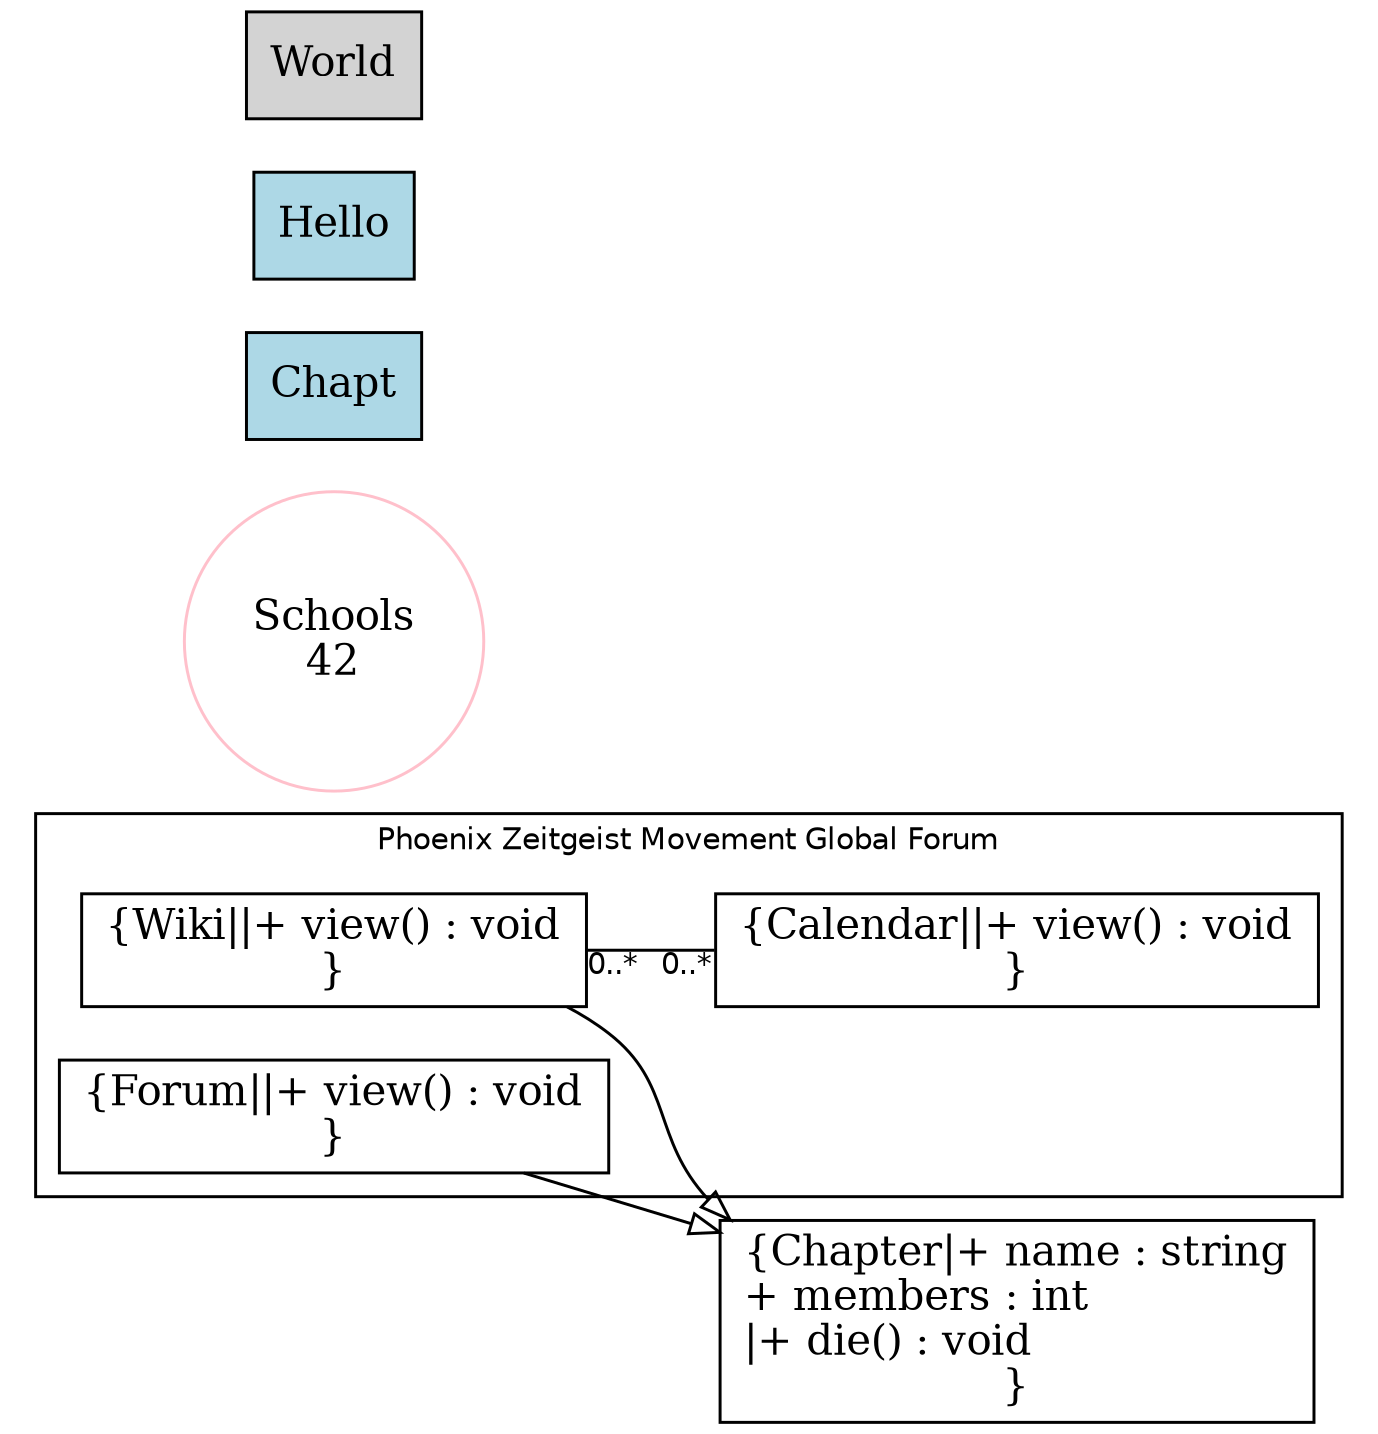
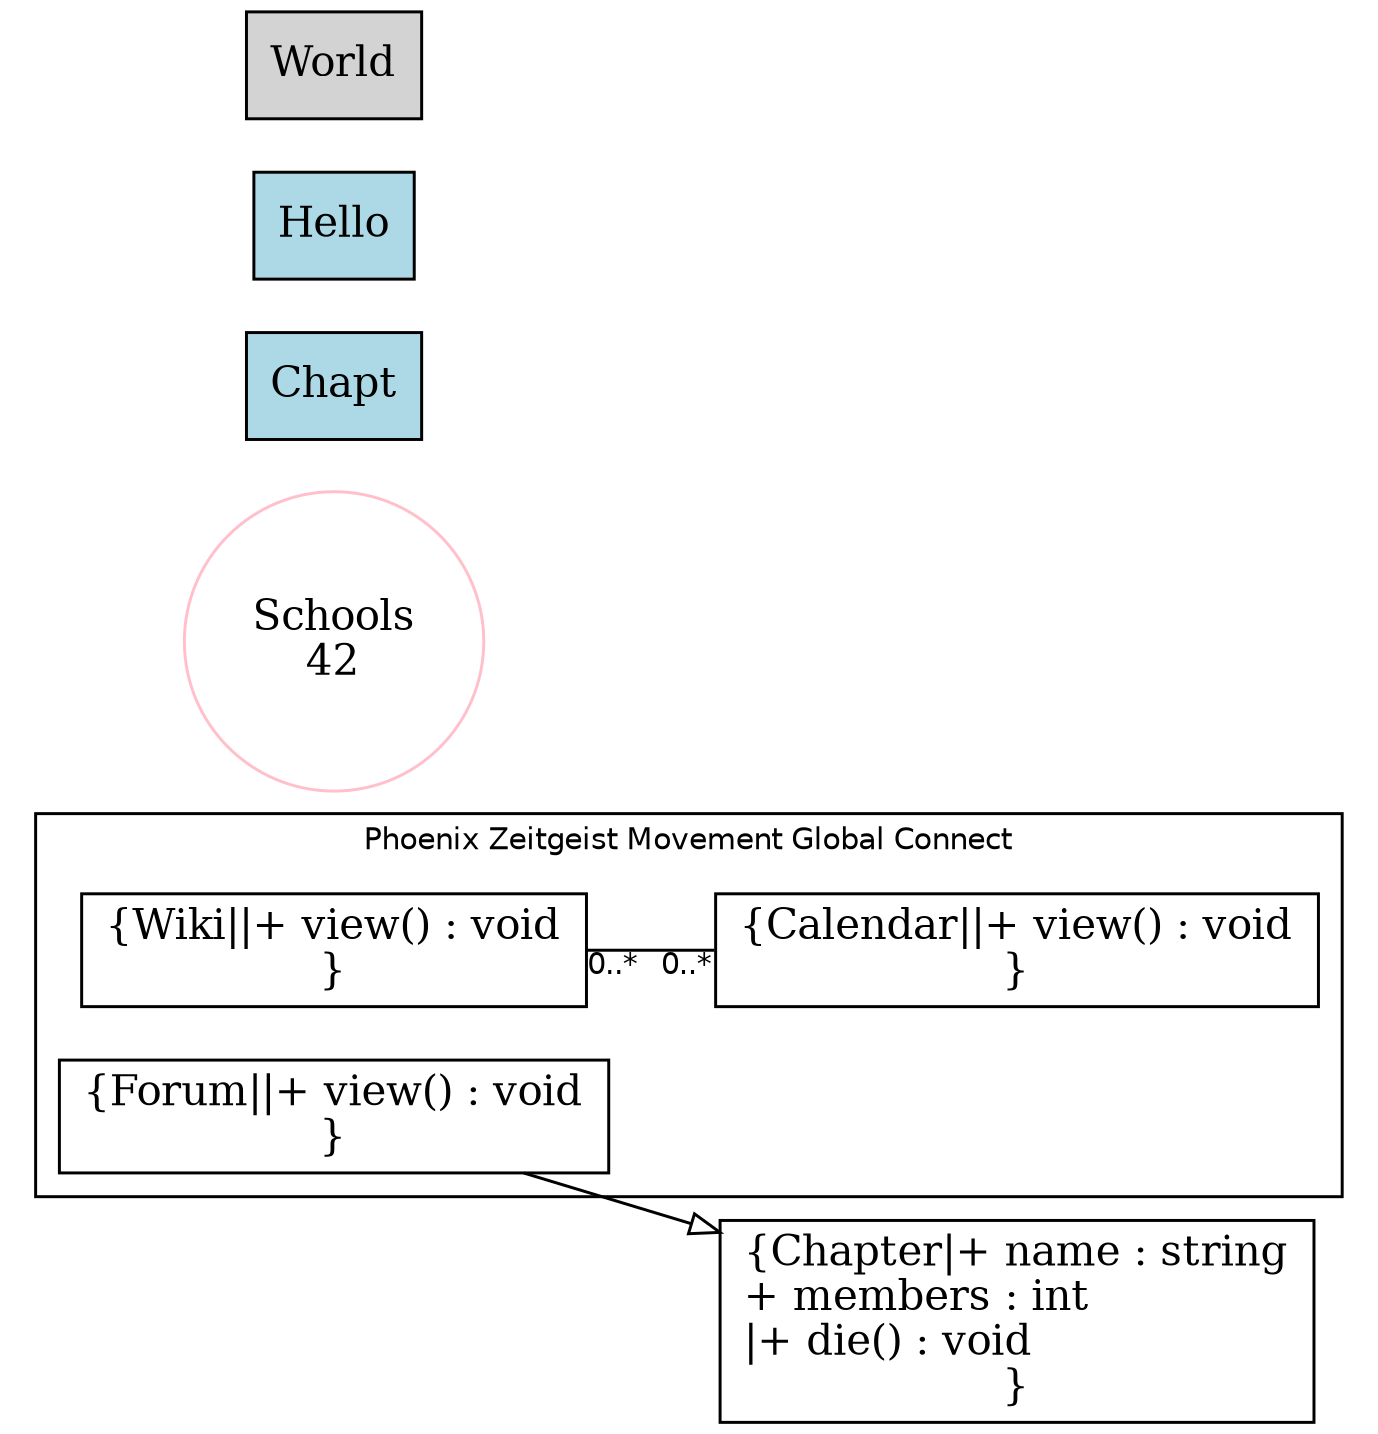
cluster "Phoenix Zeitgeist Movement Global Forum": label "Phoenix Zeitgeist Movement Global Forum" -> "Phoenix Zeitgeist Movement Global Connect"
edge "{Wiki||+ view() : void }" -> "{Chapter|+ name : string + members : int |+ die() : void }": removed
